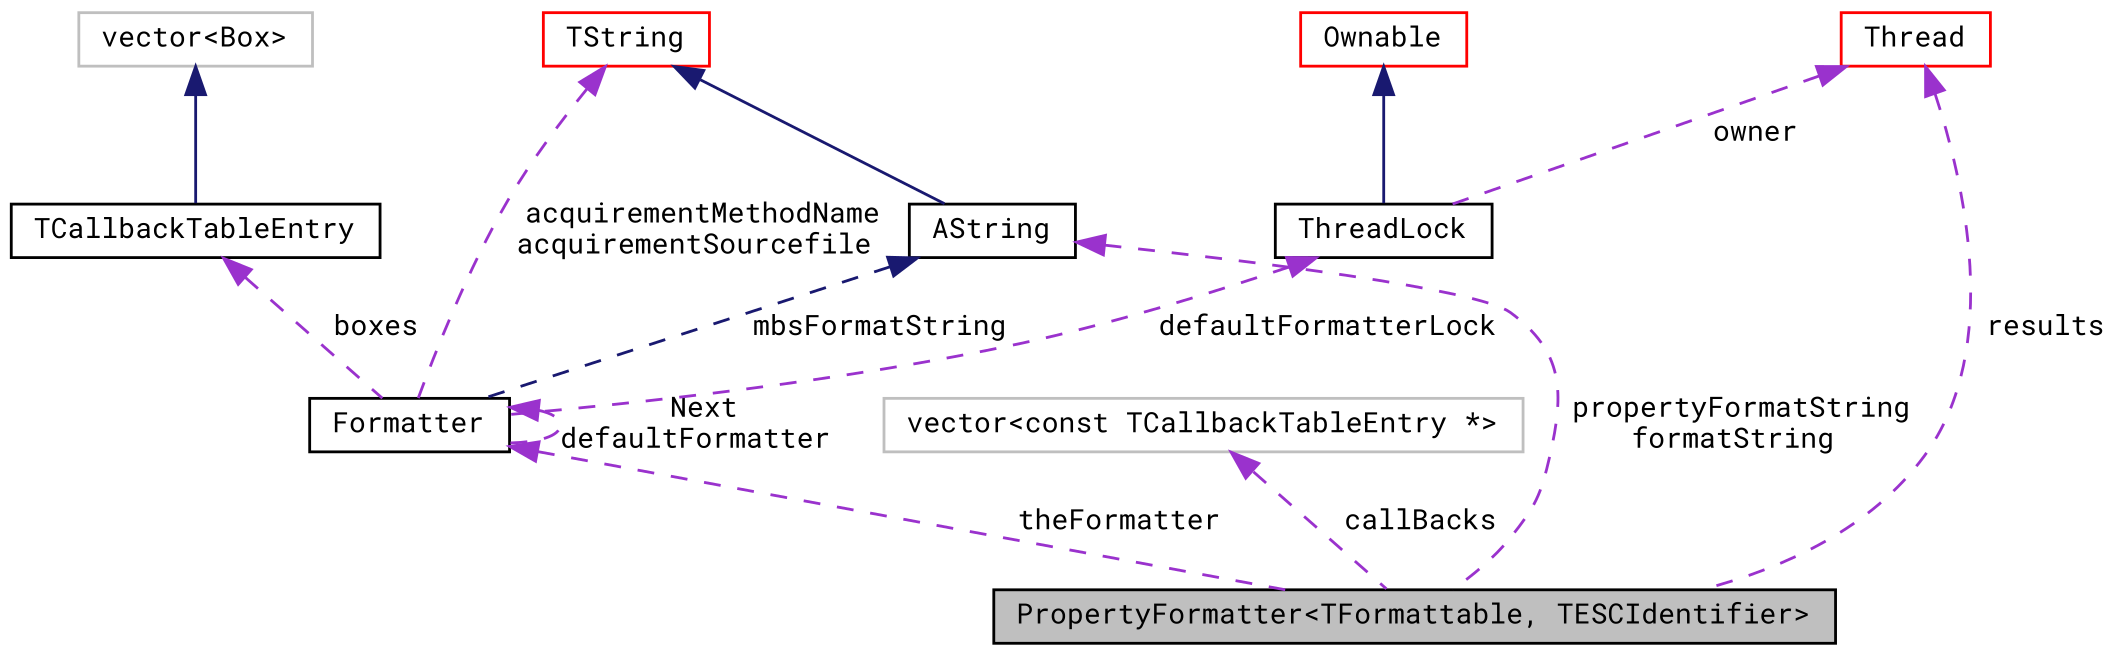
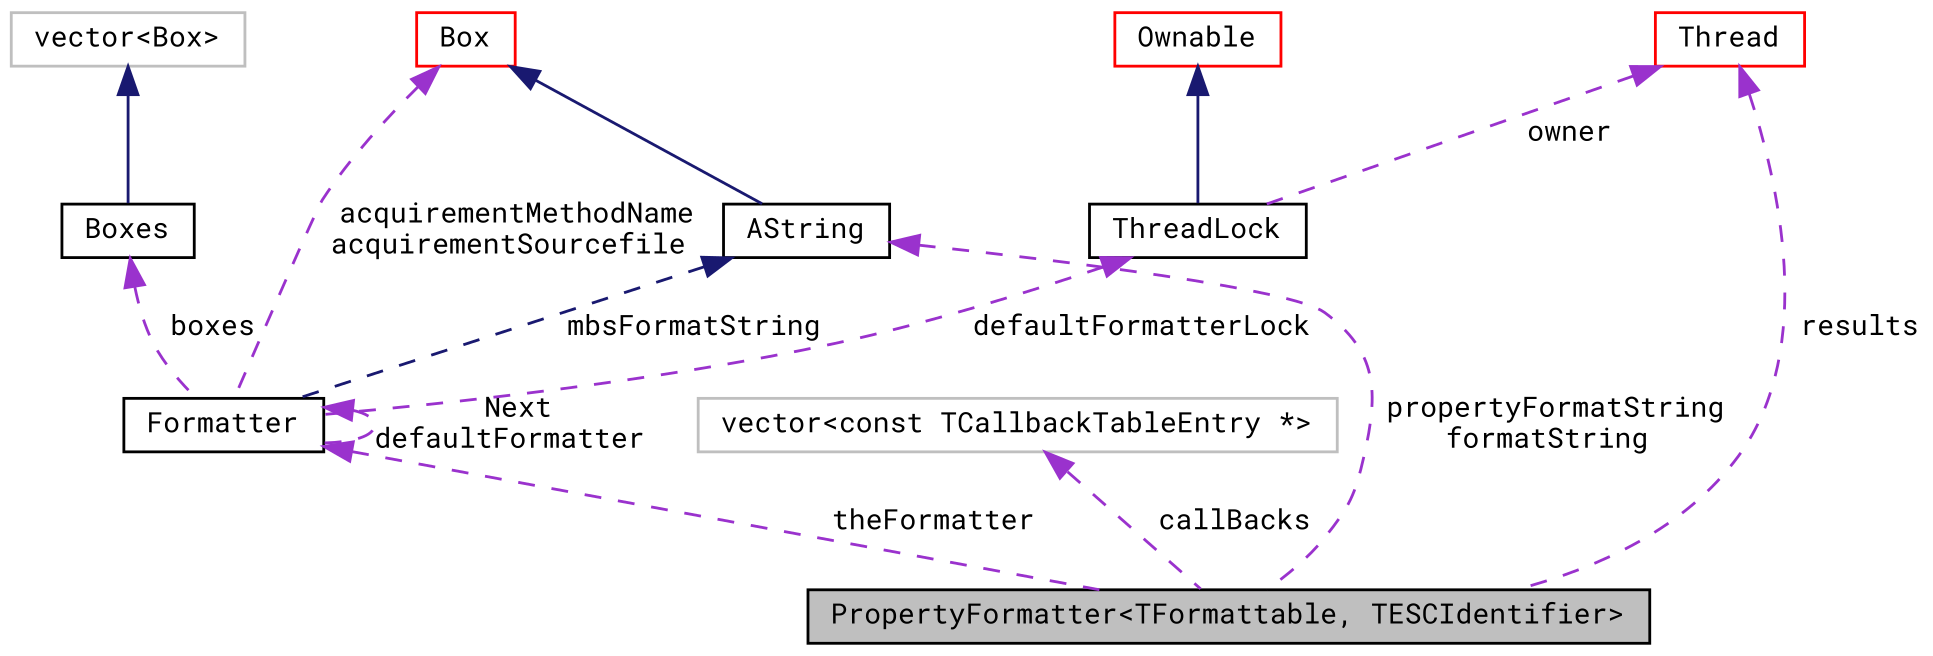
node "TString": label "TString" -> "Box"
node "TCallbackTableEntry": label "TCallbackTableEntry" -> "Boxes"
